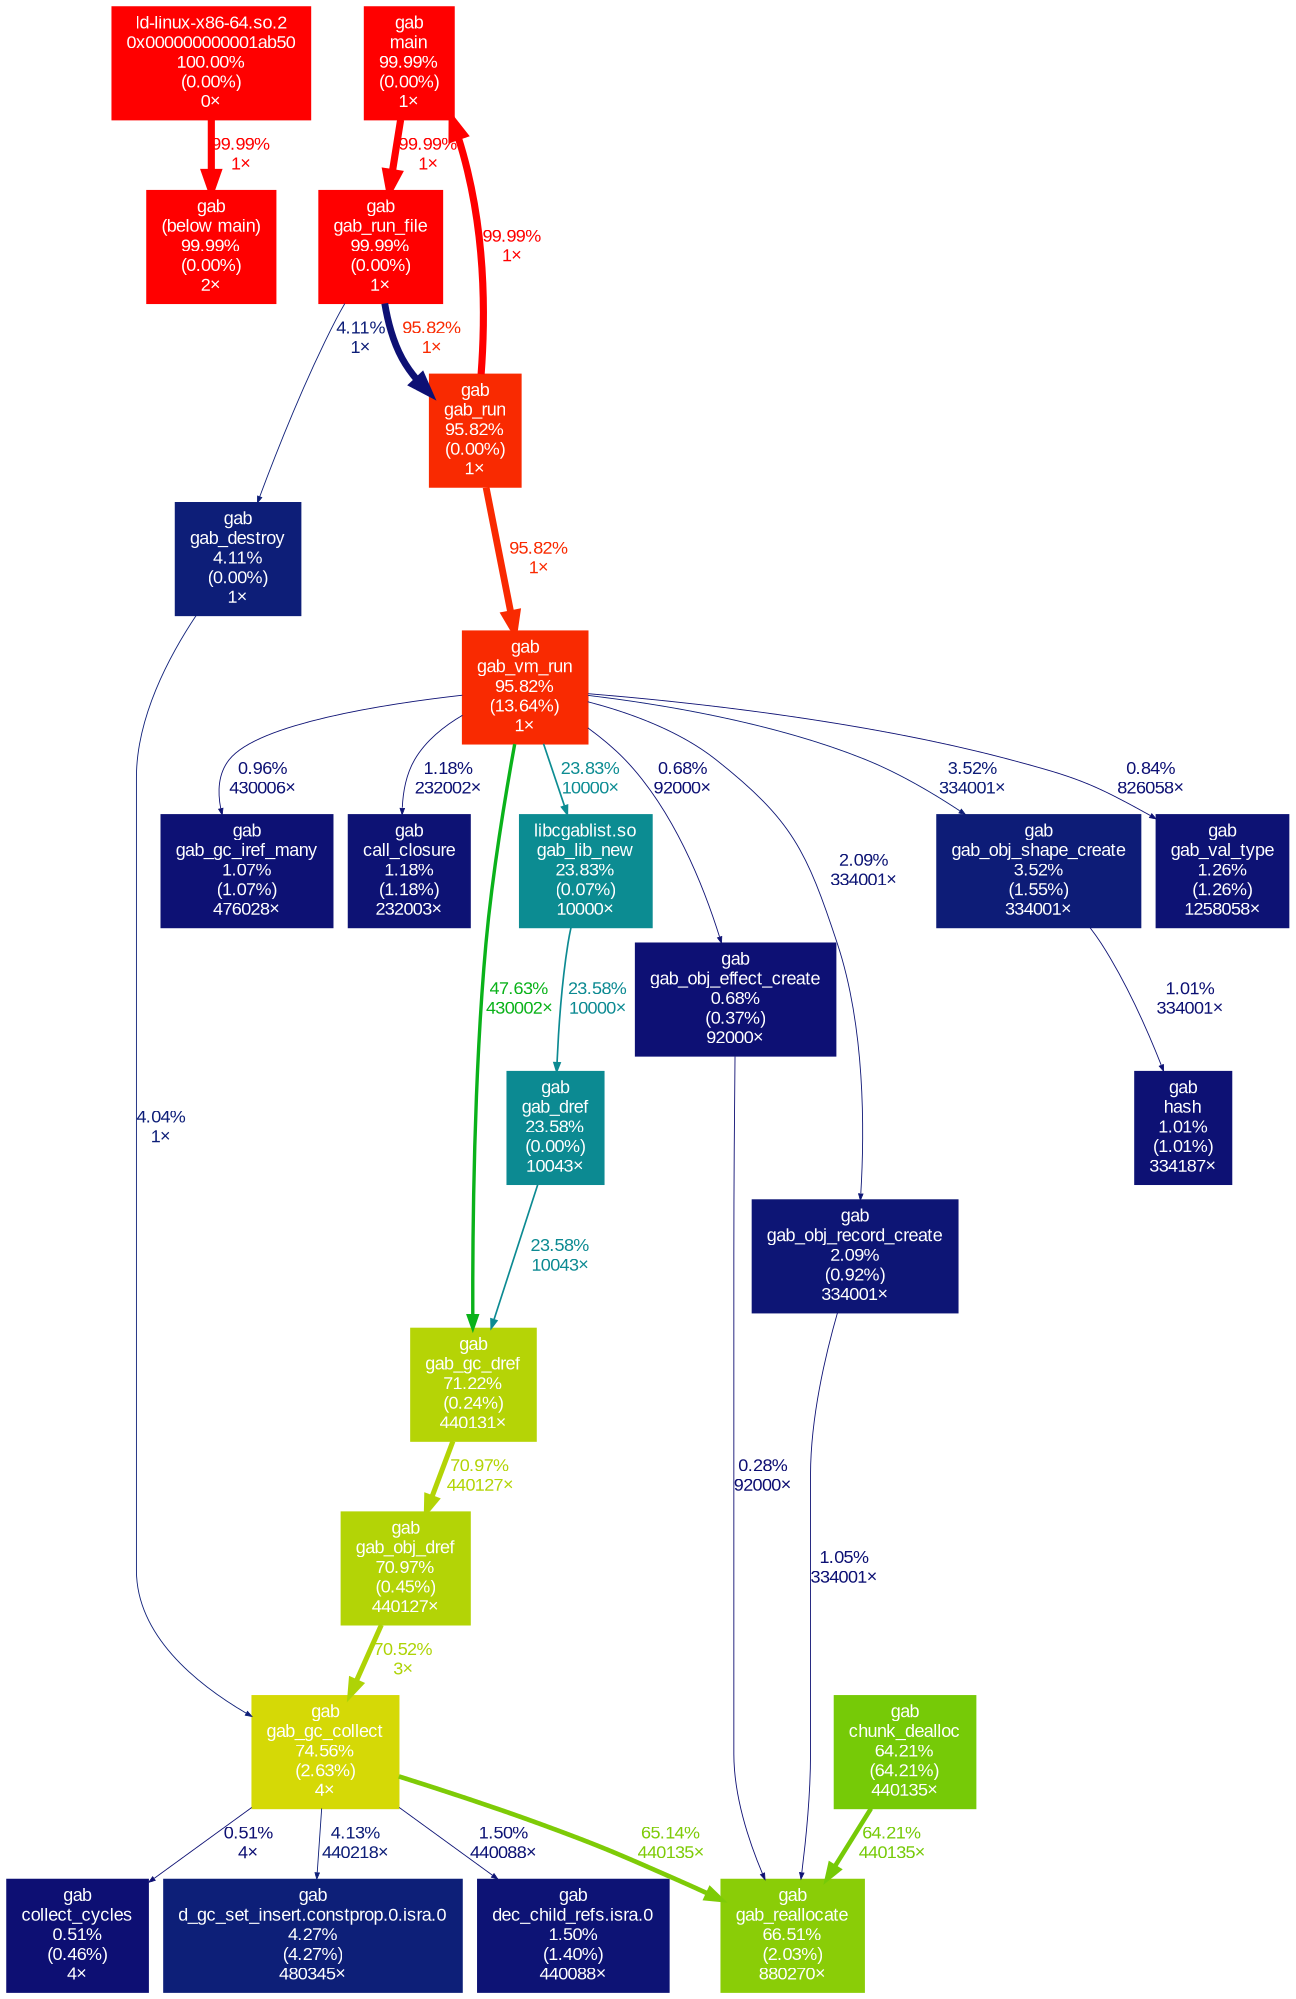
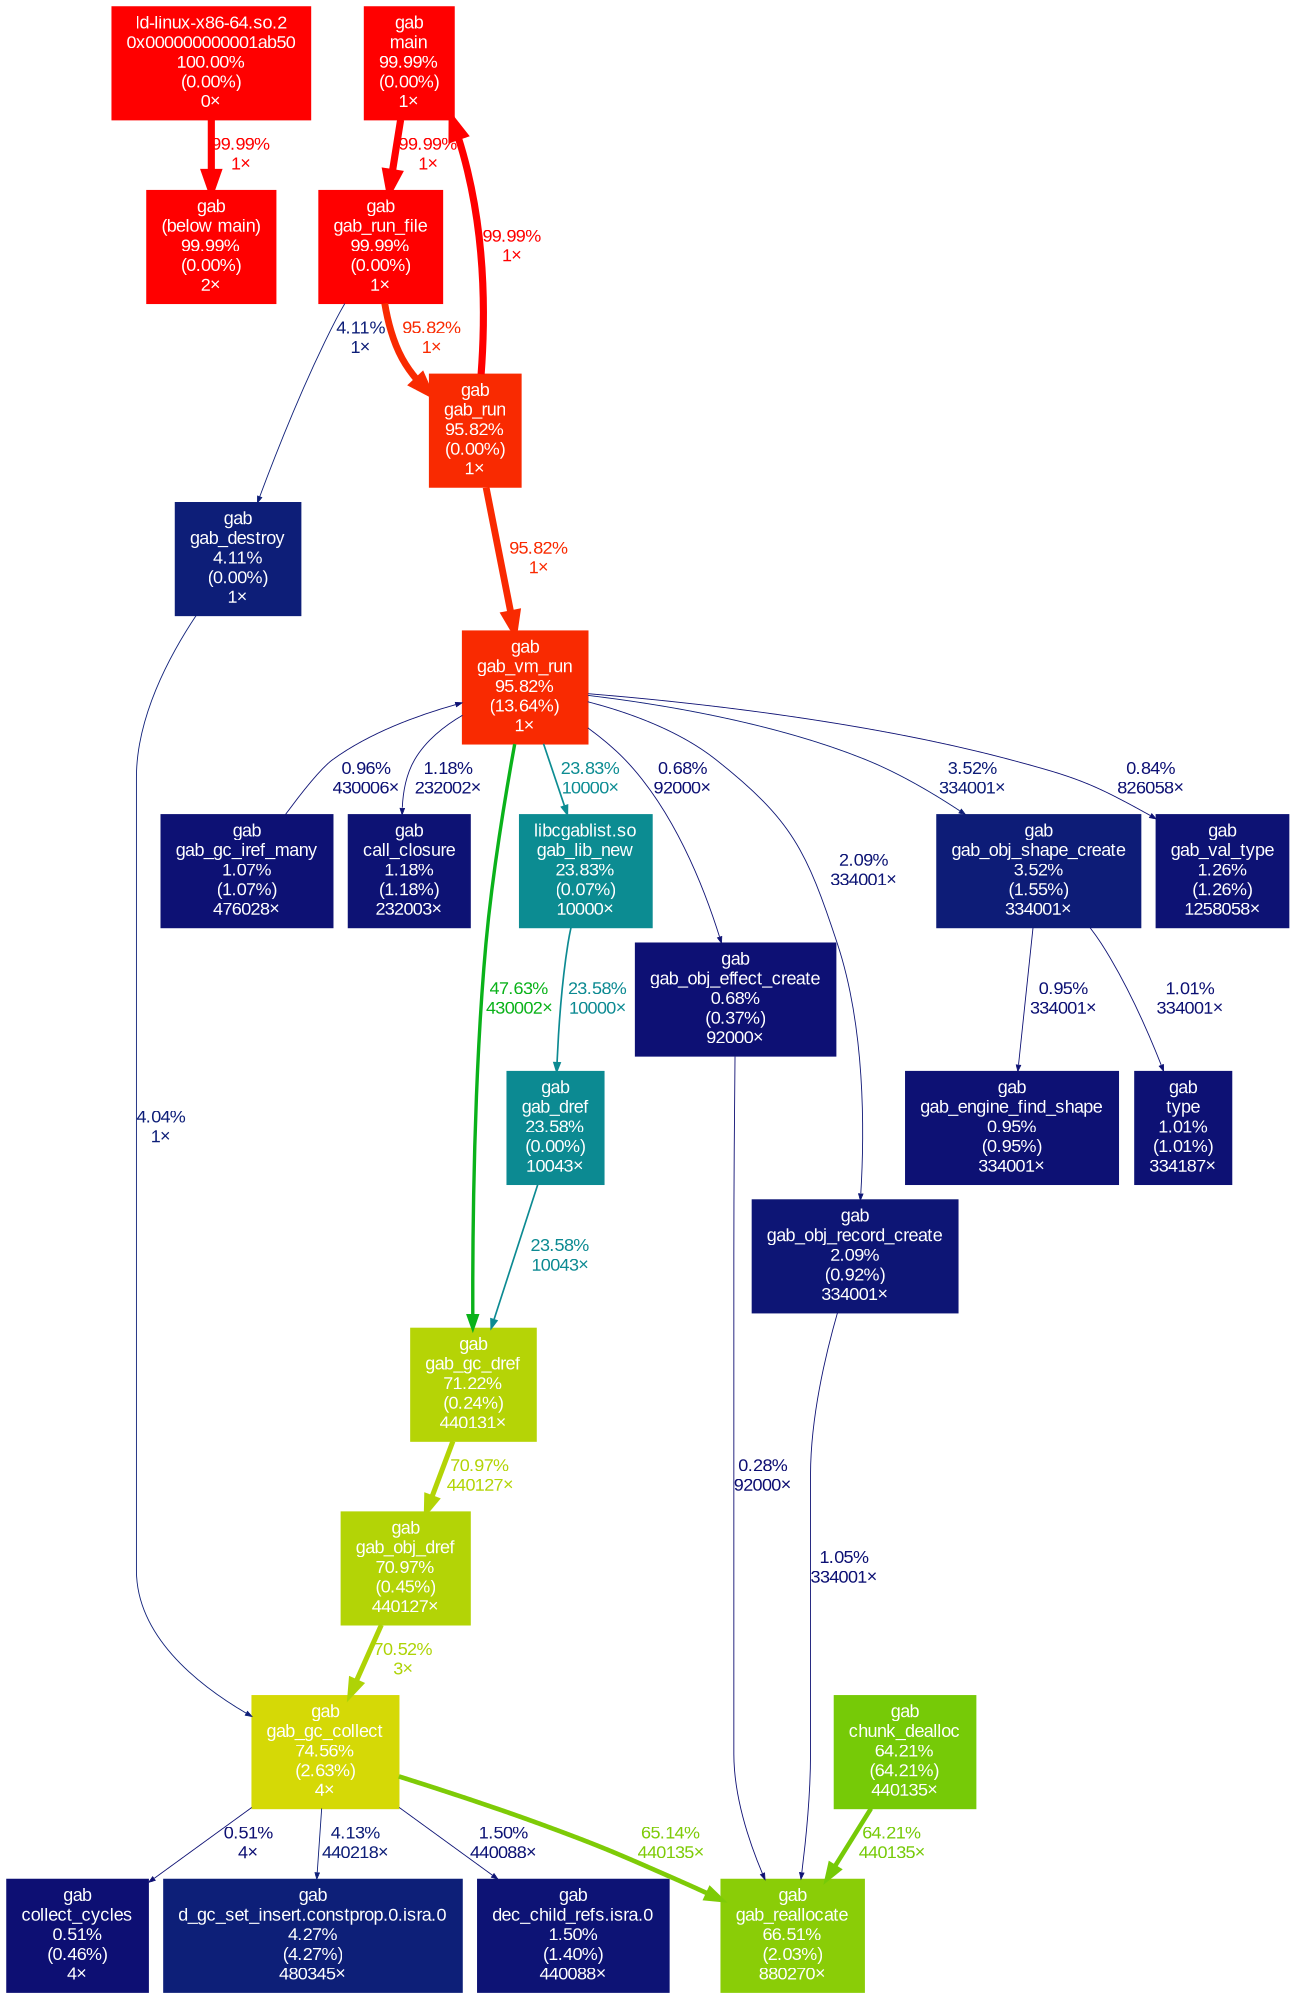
edge "gab gab_run_file 99.99% (0.00%) 1×" -> "gab gab_run 95.82% (0.00%) 1×": color #0d1074 -> #f92a01
edge "gab gab_vm_run 95.82% (13.64%) 1×" -> "gab gab_gc_iref_many 1.07% (1.07%) 476028×": reversed
node "gab gab_engine_find_shape 0.95% (0.95%) 334001×": added
node "gab hash 1.01% (1.01%) 334187×": label "gab hash 1.01% (1.01%) 334187×" -> "gab type 1.01% (1.01%) 334187×"
